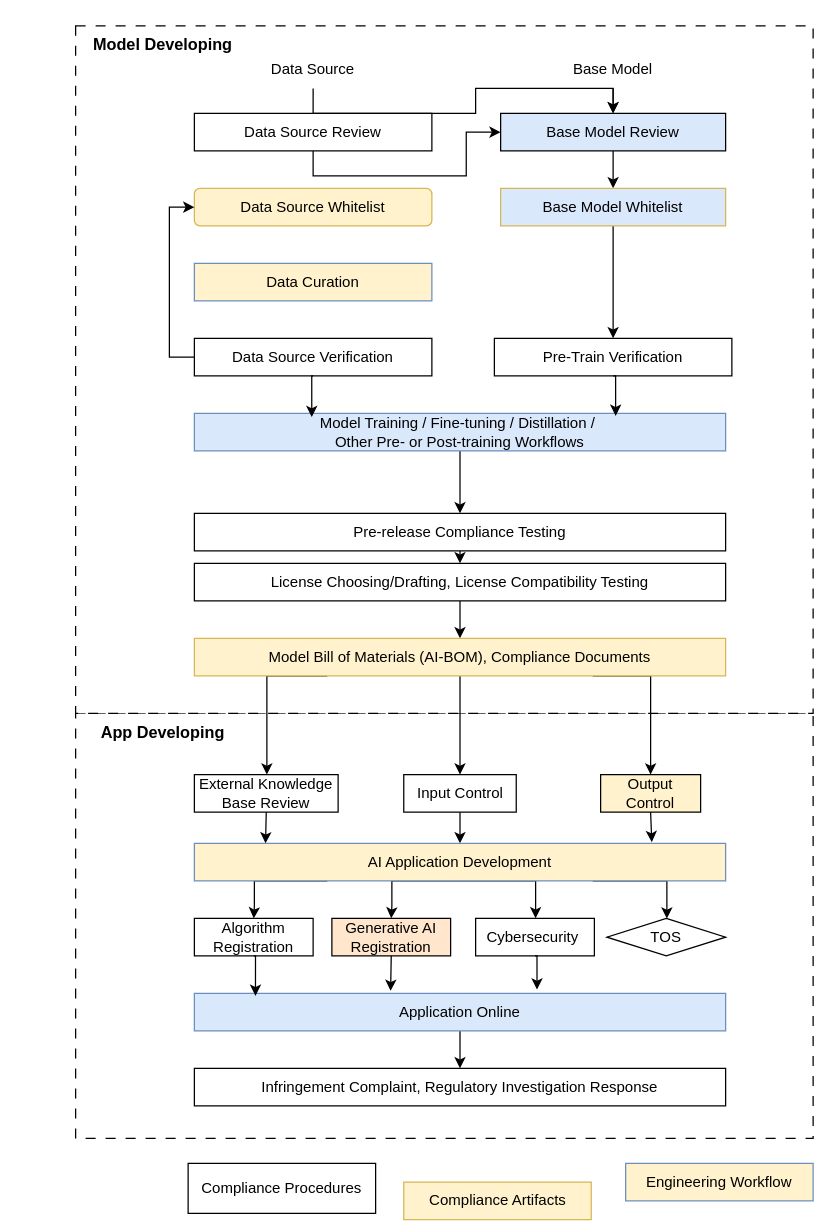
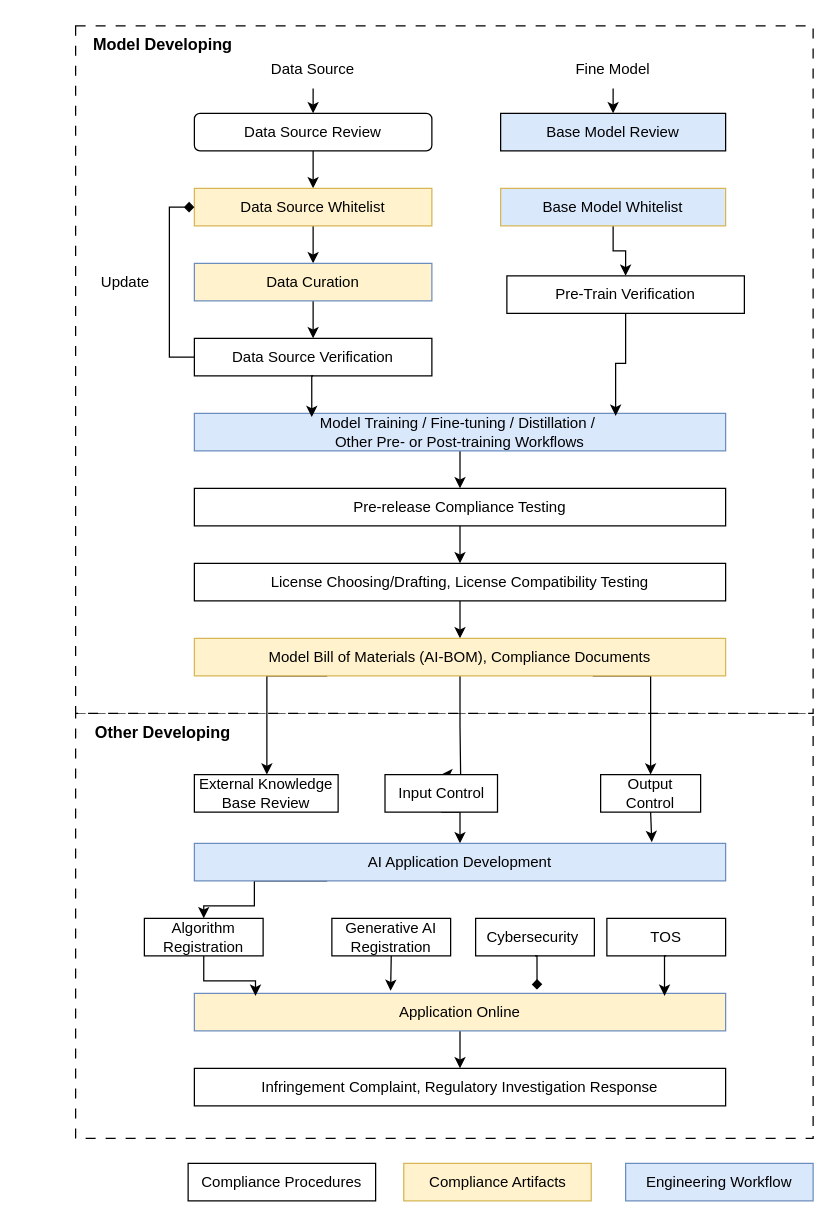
node "Base Model": label "Base Model" -> "Fine Model"
edge "Data Source" -> "Base Model Review": now "Data Source" -> "Data Source Review"
node "Data Source Review": shape rectangle -> rounded rectangle
edge "Base Model Review" -> "Base Model Whitelist": removed
edge "Data Source Review" -> "Base Model Review": now "Data Source Review" -> "Data Source Whitelist"
edge "Data Source Verification" -> "Data Source Whitelist": arrowhead classic -> diamond
node "Data Source Whitelist": shape rounded rectangle -> rectangle
edge "Data Source Whitelist" -> "Data Curation": added
node "Update": added
edge "Data Curation" -> "Data Source Verification": added
node "Pre-Train Verification": moved (613, 357) -> (626, 294)
node "Pre-release Compliance Testing": moved (460, 532) -> (460, 507)
node "App Developing": label "App Developing" -> "Other Developing"
node "Input Control": moved (460, 793) -> (441, 793)
node "Output Control": fillcolor #fff2cc -> #ffffff
edge "External Knowledge Base Review" -> "AI Application Development": removed
node "AI Application Development": fillcolor #fff2cc -> #dae8fc
edge "AI Application Development" -> "Generative AI Registration": removed
edge "AI Application Development" -> "Cybersecurity": removed
edge "AI Application Development" -> "TOS": removed
node "Algorithm Registration": moved (254, 937) -> (204, 937)
node "Generative AI Registration": fillcolor #ffe6cc -> #ffffff
node "TOS": shape diamond -> rectangle
edge "TOS" -> "Application Online": added
edge "Cybersecurity" -> "Application Online": arrowhead classic -> diamond
node "Application Online": fillcolor #dae8fc -> #fff2cc
node "Engineering Workflow": fillcolor #fff2cc -> #dae8fc
node "Compliance Procedures": size 188x50 -> 188x38
node "Compliance Artifacts": moved (498, 1201) -> (498, 1182)
